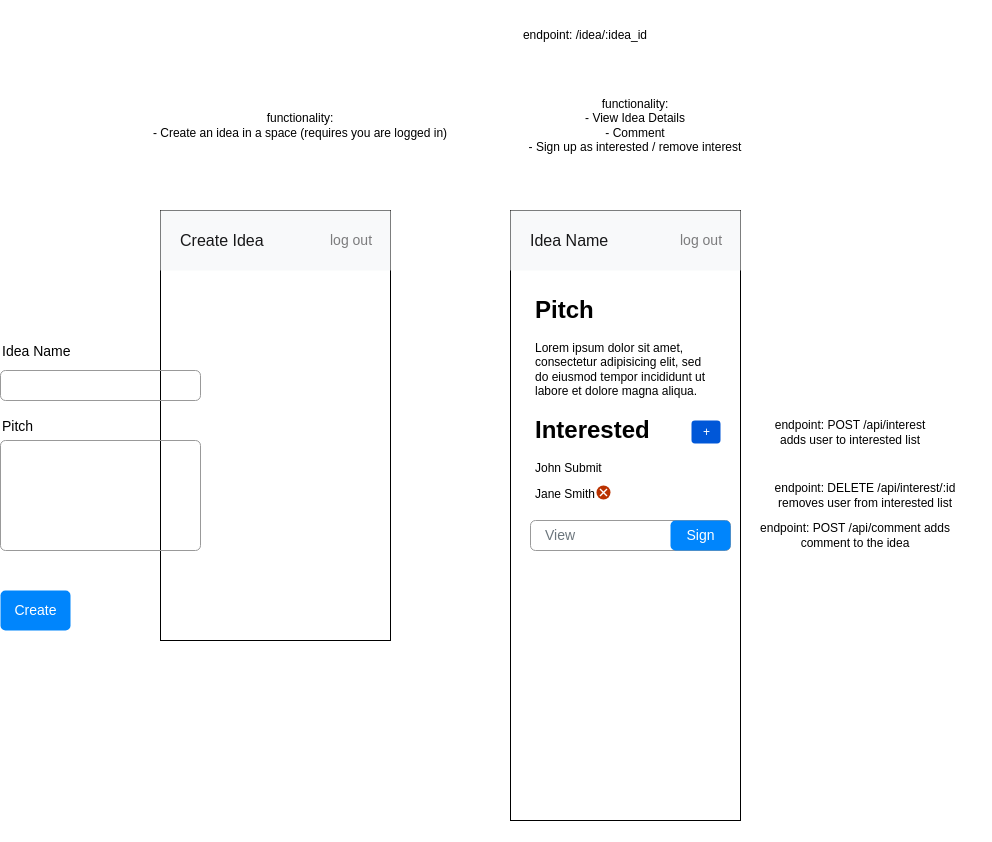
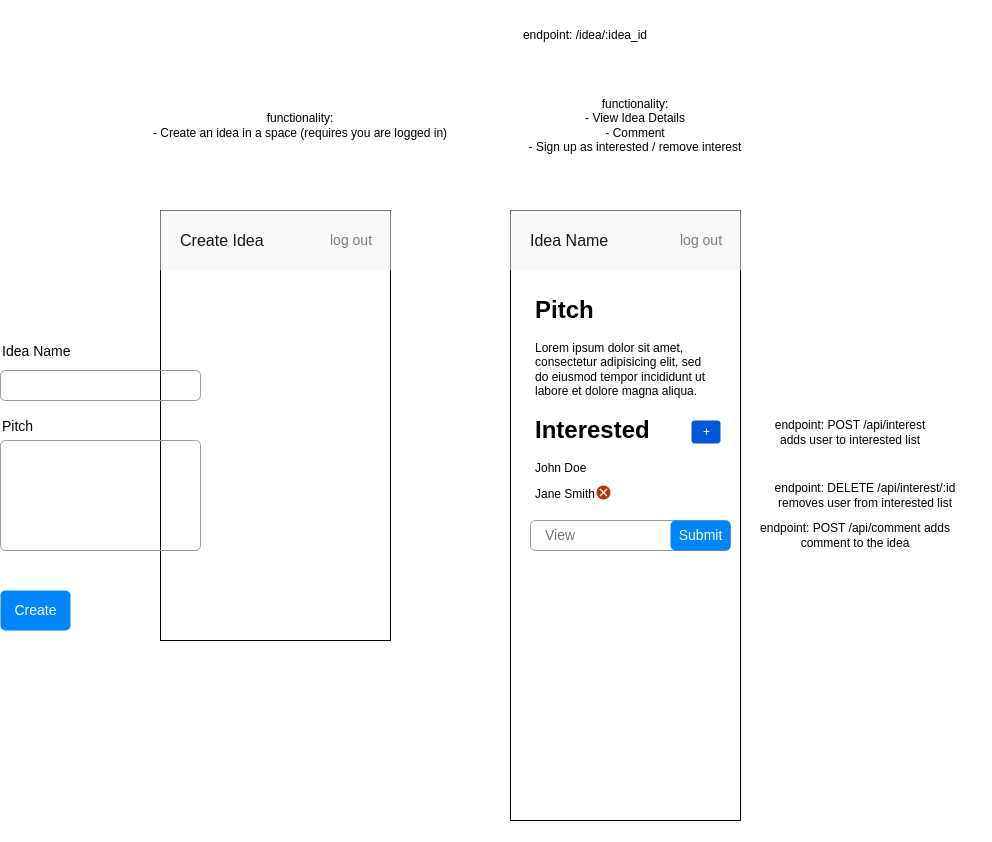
node "InterestedJohn Submit Jane Smith": label "InterestedJohn Submit Jane Smith" -> "InterestedJohn Doe Jane Smith"
node "Sign": label "Sign" -> "Submit"
